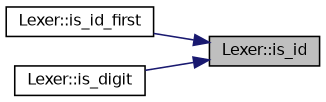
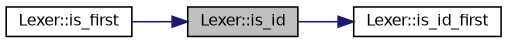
edge "Lexer::is_id_first" -> "Lexer::is_id": reversed
node "Lexer::is_digit": label "Lexer::is_digit" -> "Lexer::is_first"
